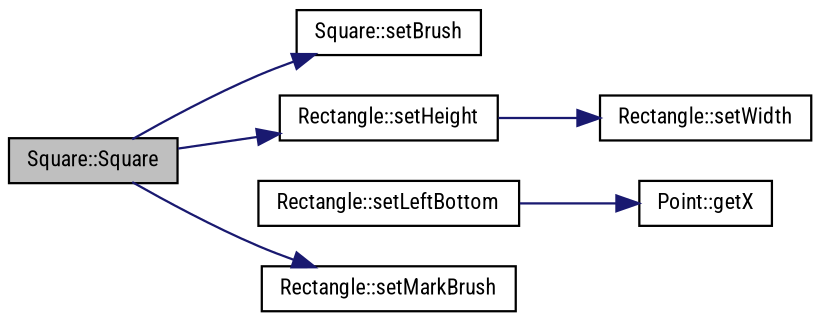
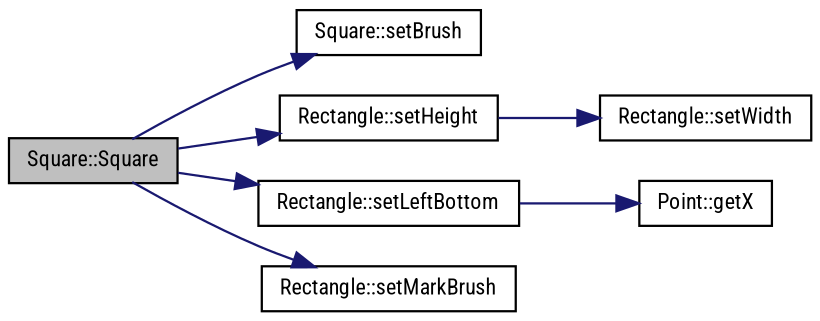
edge "Square::Square" -> "Rectangle::setLeftBottom": added
